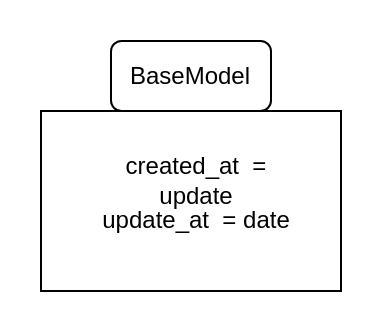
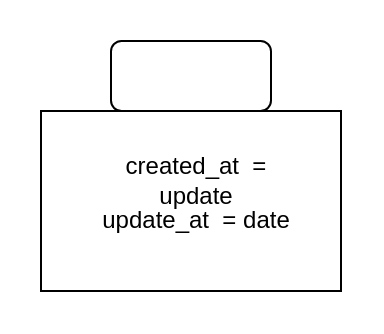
node "BaseModel": removed
